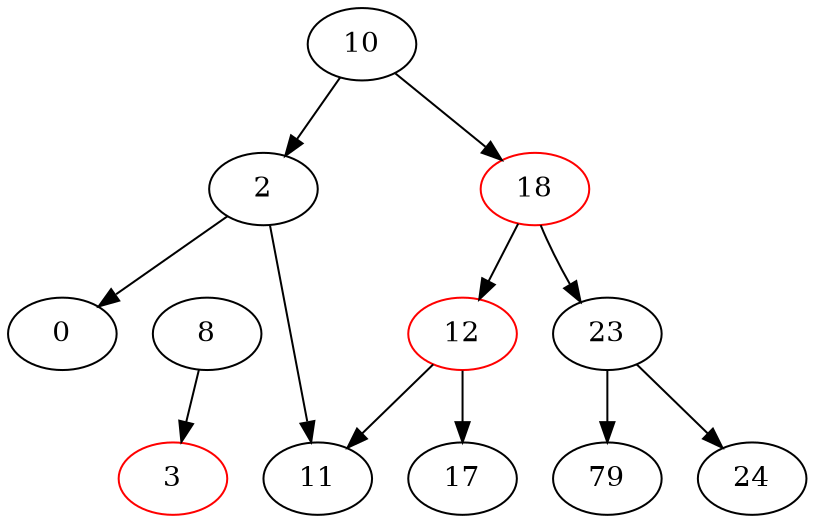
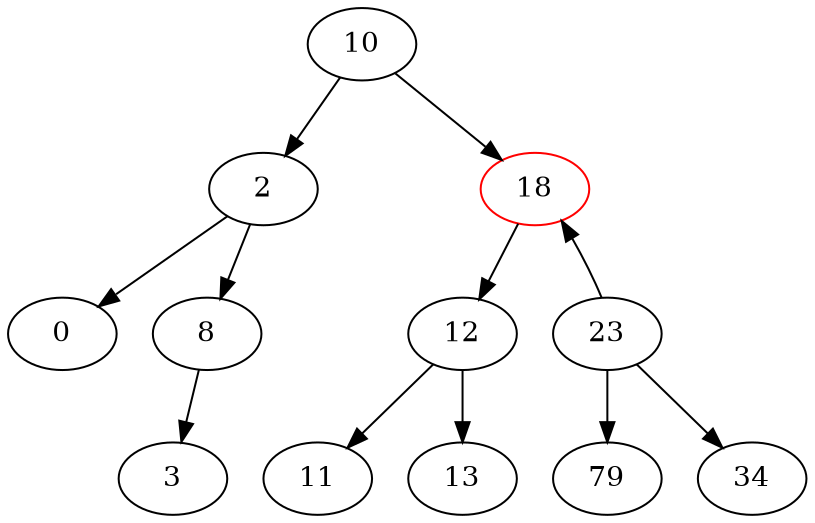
edge "18" -> "23": reversed
edge "2" -> "11": now "2" -> "8"
node "12": color red -> black
node "3": color red -> black
node "17": label "17" -> "13"
node "24": label "24" -> "34"
